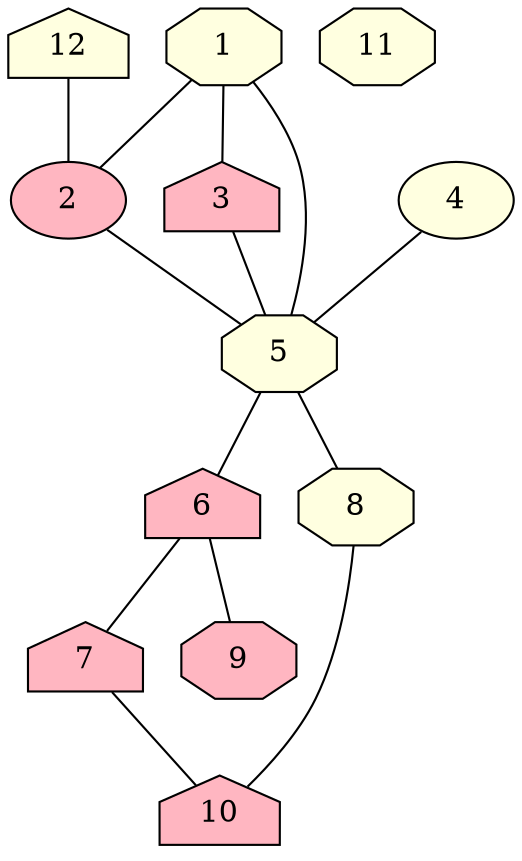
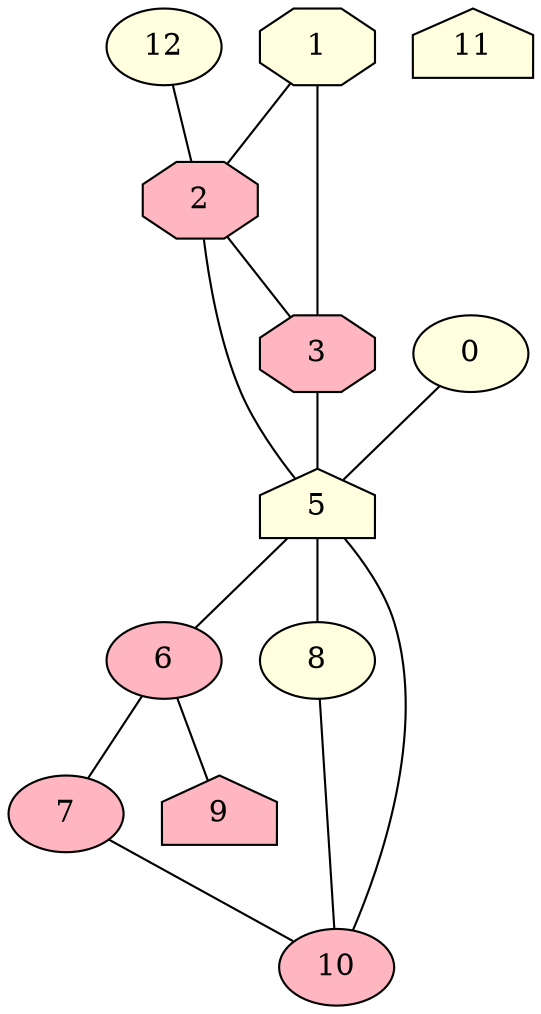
node "12": shape house -> ellipse
node "11": shape octagon -> house
edge "1" -- "5": now "10" -- "5"
node "2": shape ellipse -> octagon
node "3": shape house -> octagon
node "4": label "4" -> "0"
edge "2" -- "3": added
node "5": shape octagon -> house
node "6": shape house -> ellipse
node "8": shape octagon -> ellipse
node "7": shape house -> ellipse
node "9": shape octagon -> house
node "10": shape house -> ellipse
